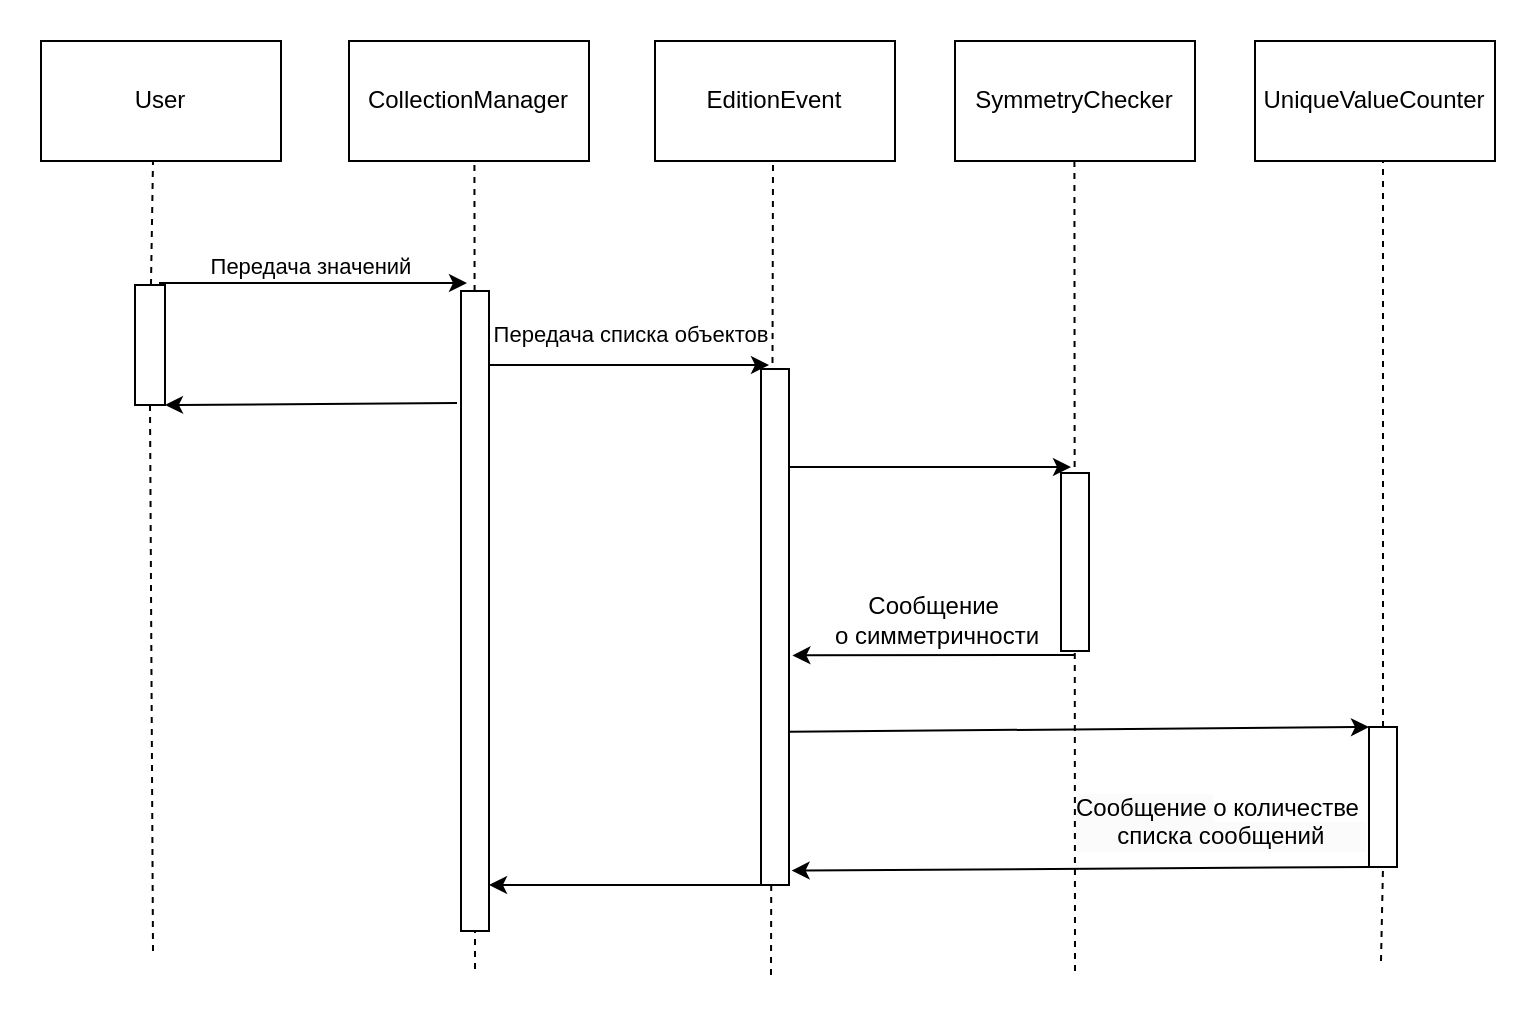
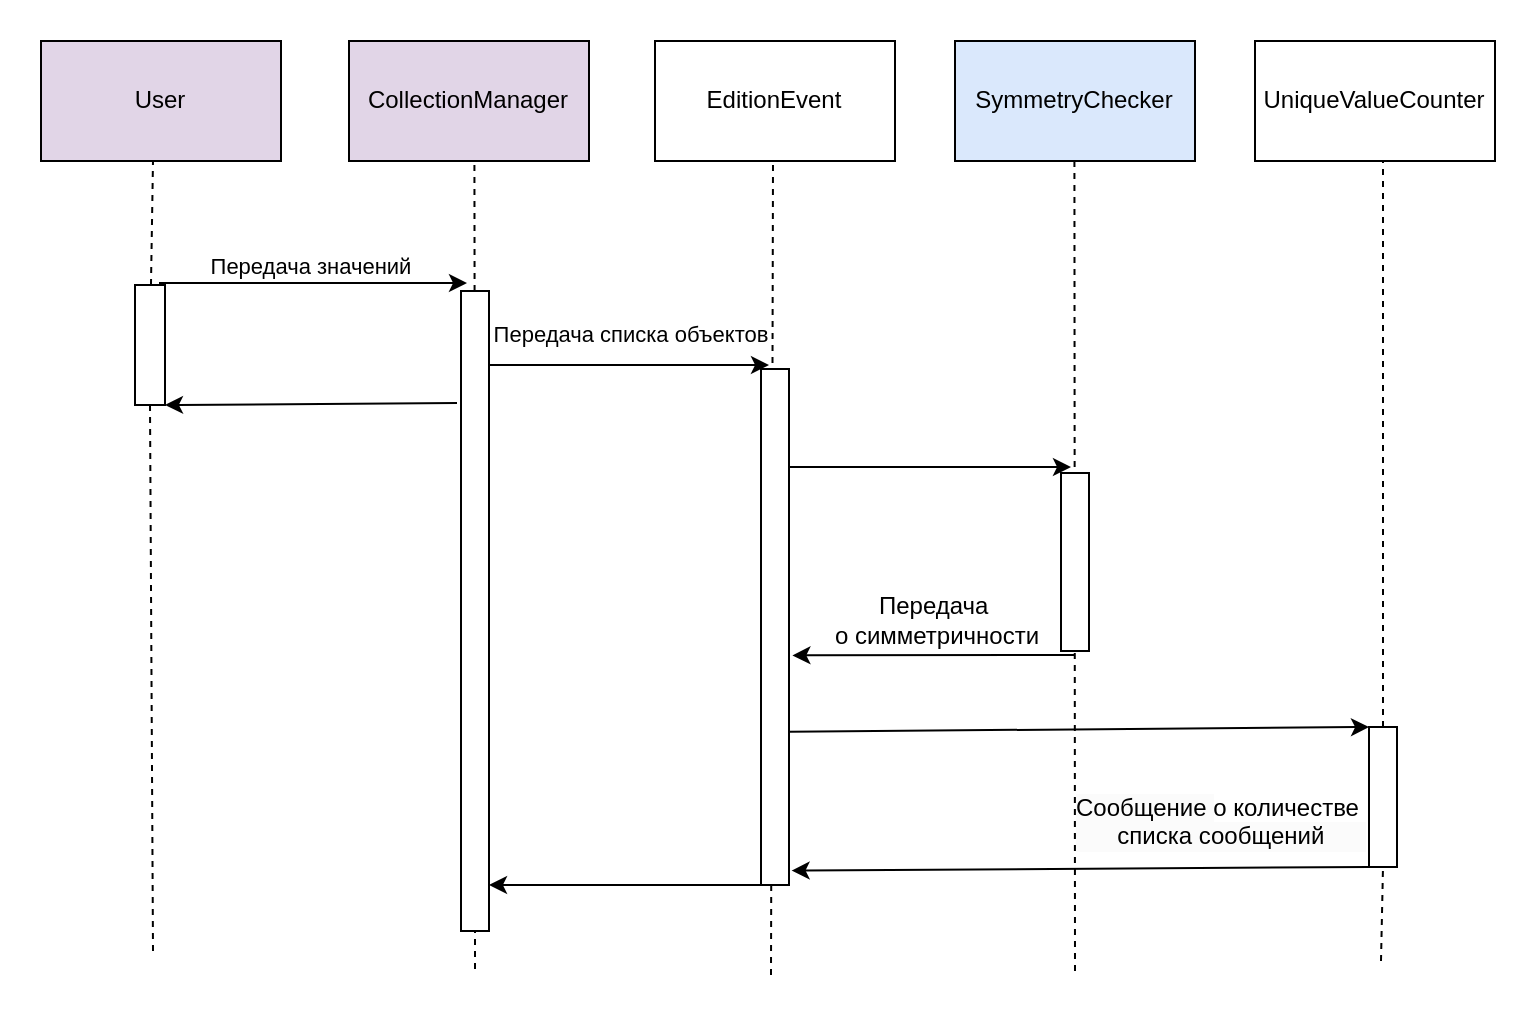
node "User": fillcolor #ffffff -> #e1d5e7
node "CollectionManager": fillcolor #ffffff -> #e1d5e7
node "SymmetryChecker": fillcolor #ffffff -> #dae8fc
node "Сообщение о симметричности": label "Сообщение о симметричности" -> "Передача о симметричности"
